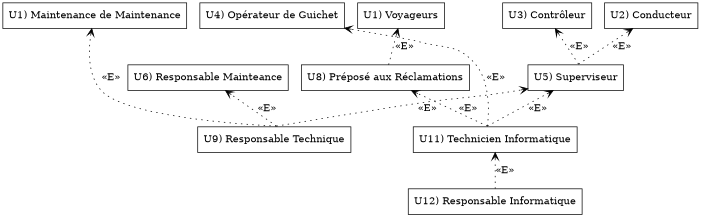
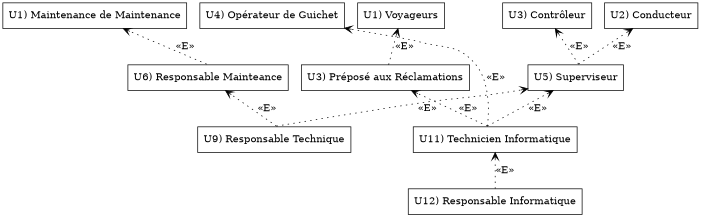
node "U8) Préposé aux Réclamations": label "U8) Préposé aux Réclamations" -> "U3) Préposé aux Réclamations"
edge "U9) Responsable Technique" -> "U1) Maintenance de Maintenance": now "U6) Responsable Mainteance" -> "U1) Maintenance de Maintenance"
